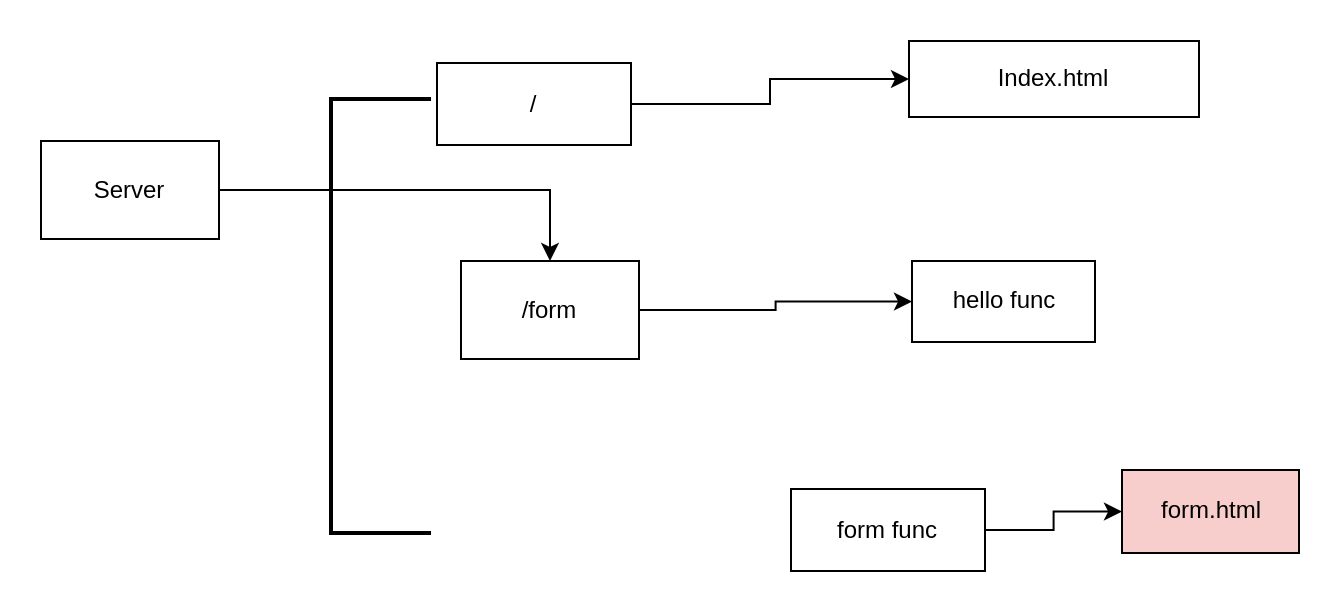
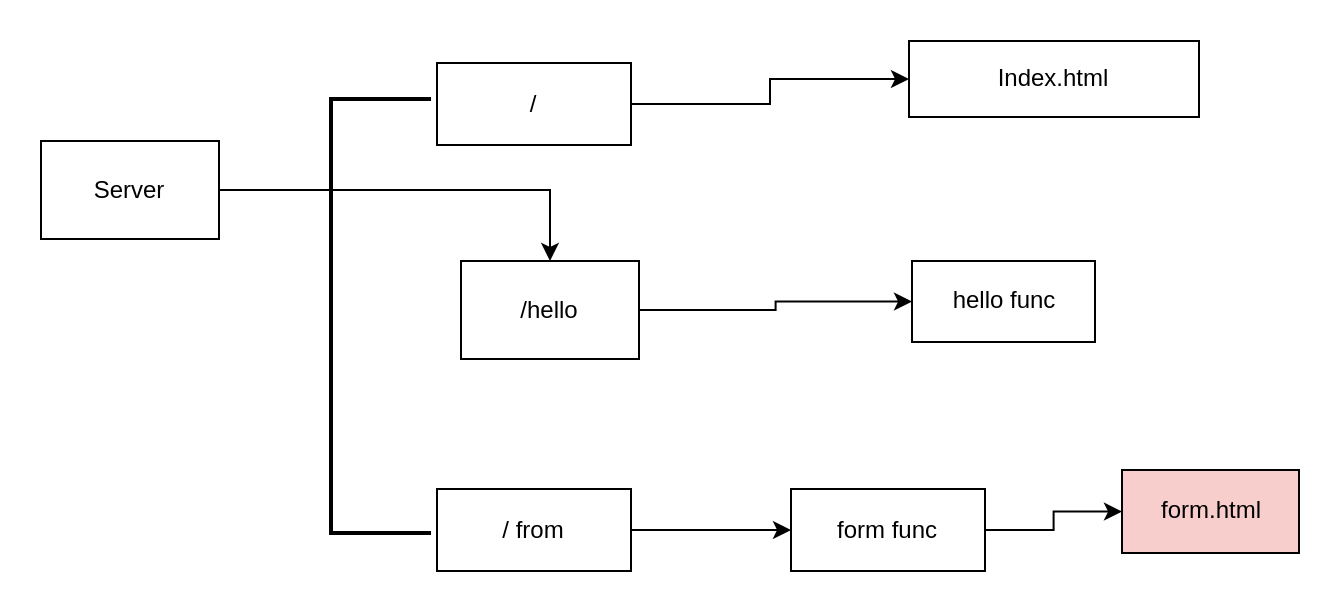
node "/form": label "/form" -> "/hello"
node "/ from": added
edge "/ from" -> "form func": added
